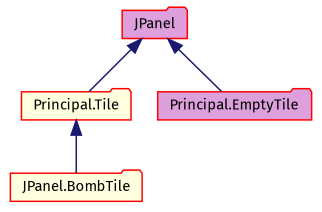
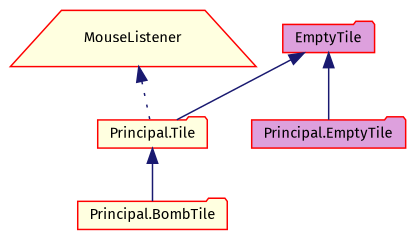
node "JPanel": label "JPanel" -> "EmptyTile"
node "MouseListener": added
node "JPanel.BombTile": label "JPanel.BombTile" -> "Principal.BombTile"
